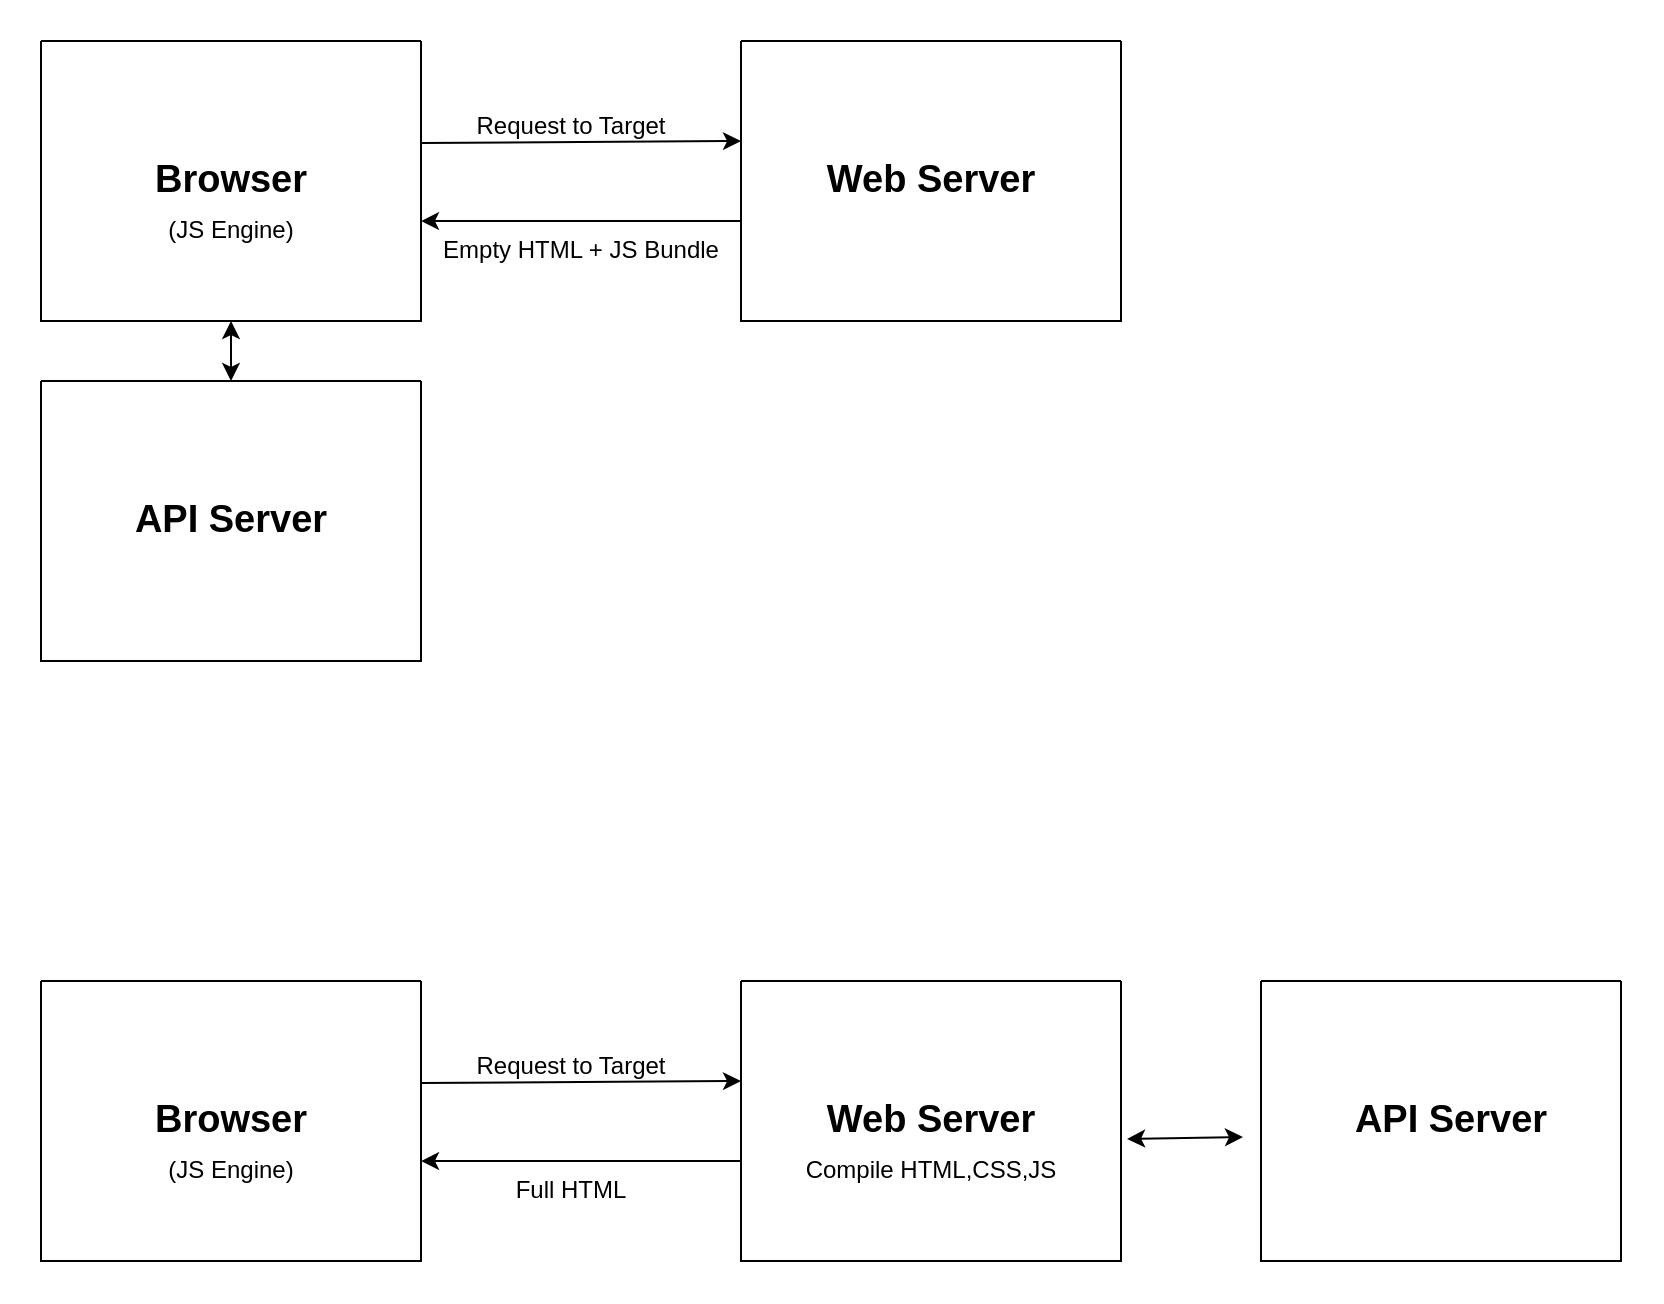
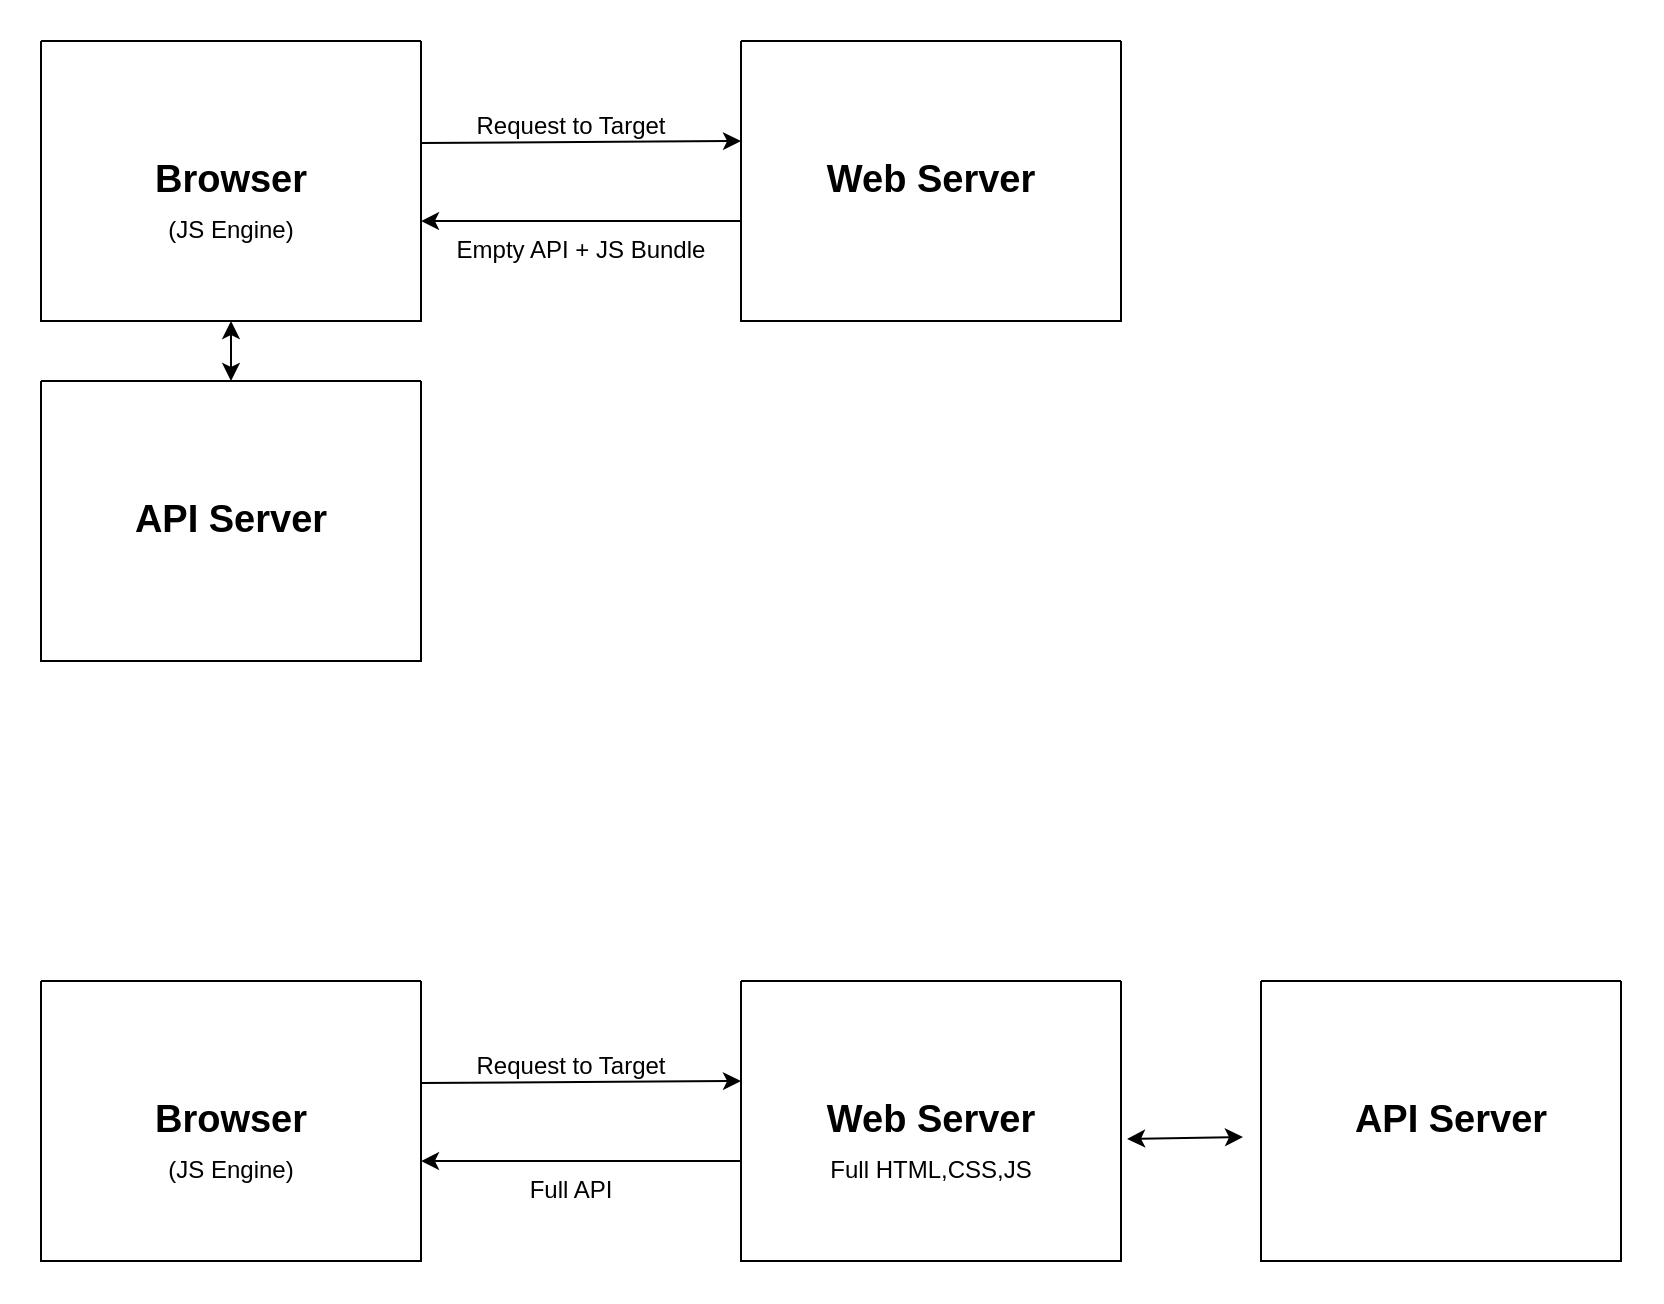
node "Empty HTML + JS Bundle": label "Empty HTML + JS Bundle" -> "Empty API + JS Bundle"
node "Compile HTML,CSS,JS": label "Compile HTML,CSS,JS" -> "Full HTML,CSS,JS"
node "Full HTML": label "Full HTML" -> "Full API"
